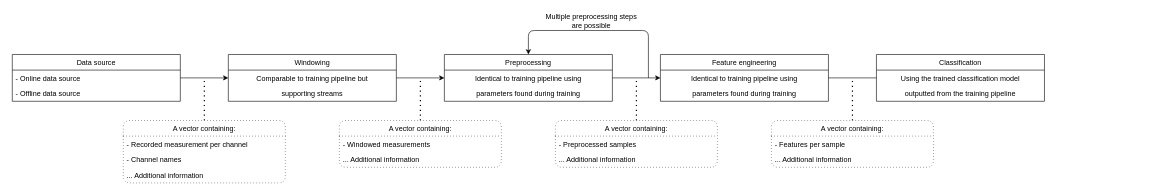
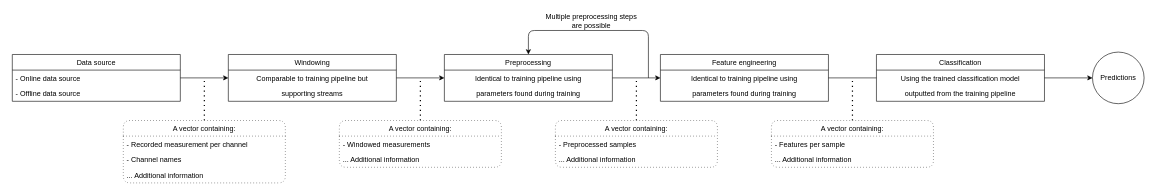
edge "Using the trained classification model" -> "Predictions": added
node "Predictions": added
